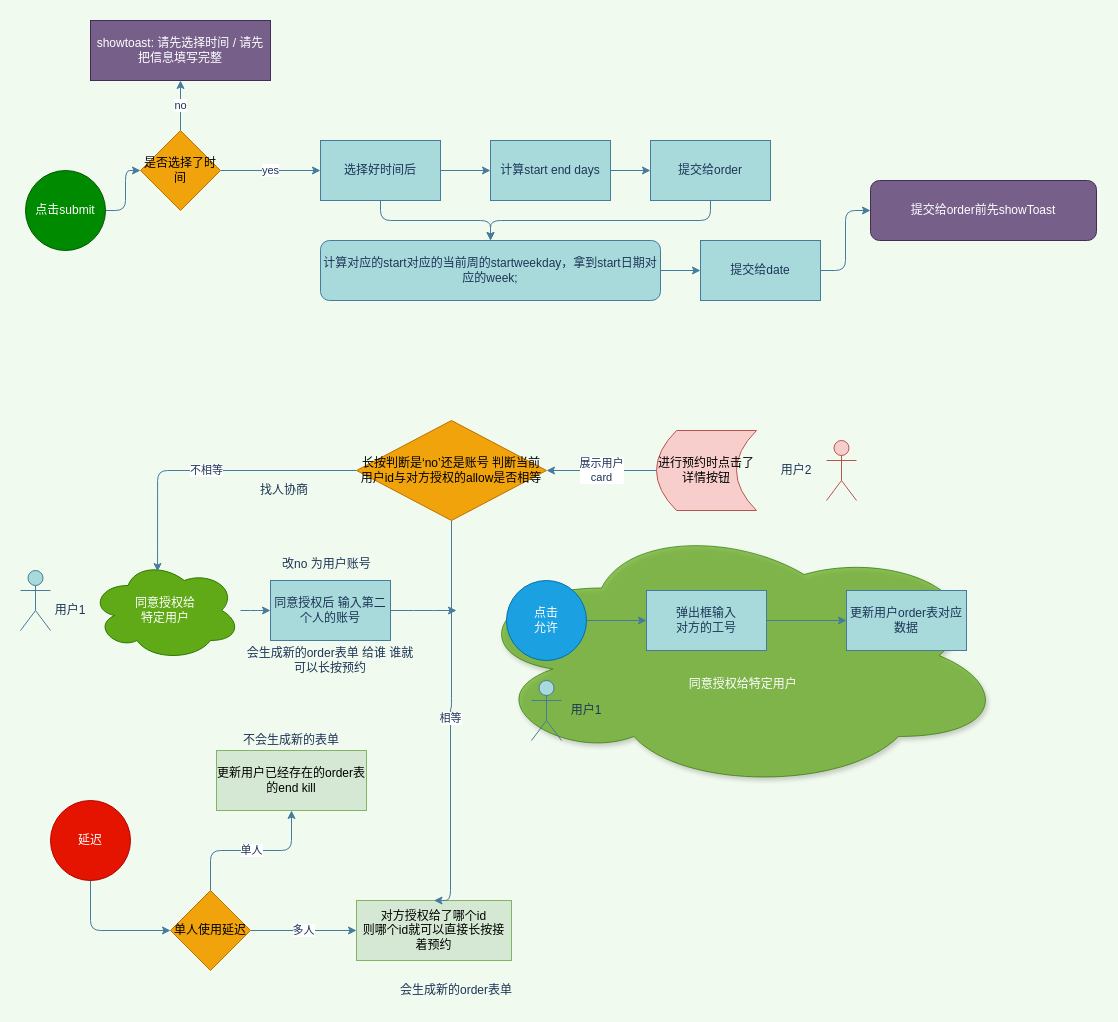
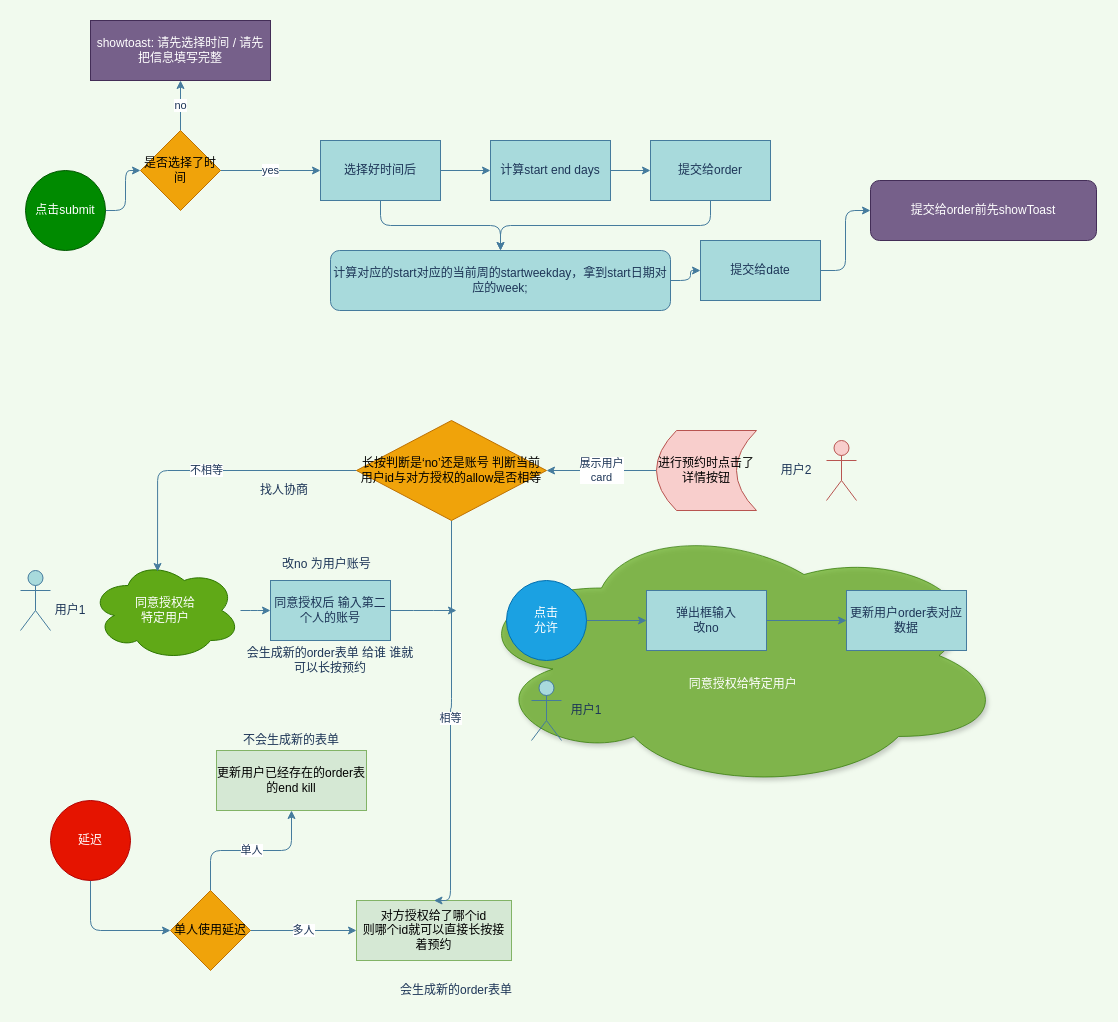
node "计算对应的start对应的当前周的startweekday，拿到start日期对应的week;": moved (491, 271) -> (501, 281)
node "弹出框输入 对方的工号": label "弹出框输入 对方的工号" -> "弹出框输入 改no"
